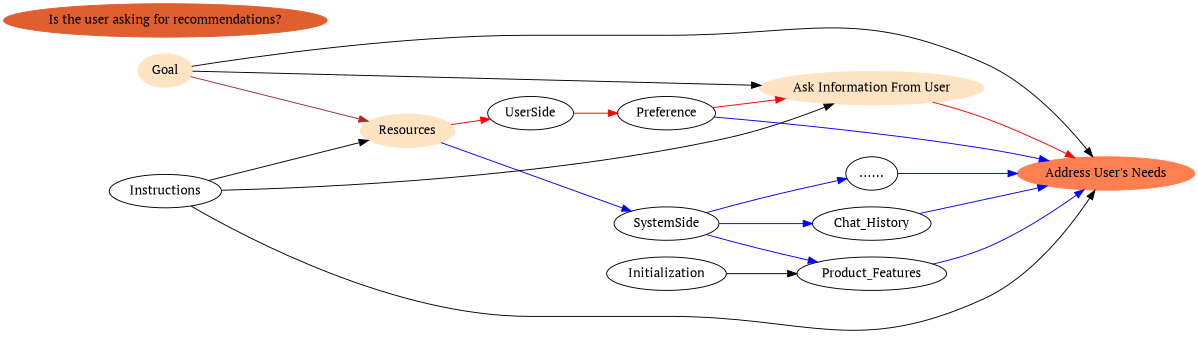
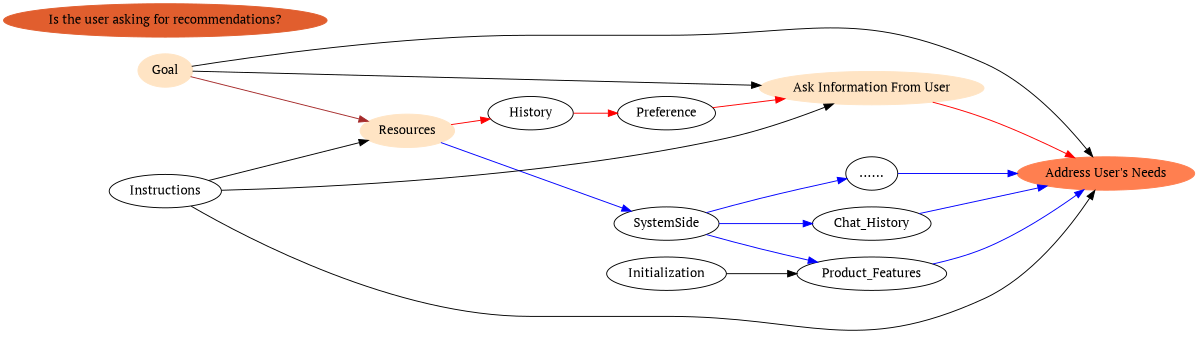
node "UserSide": label "UserSide" -> "History"
edge "Preference" -> "Address User's Needs": removed
